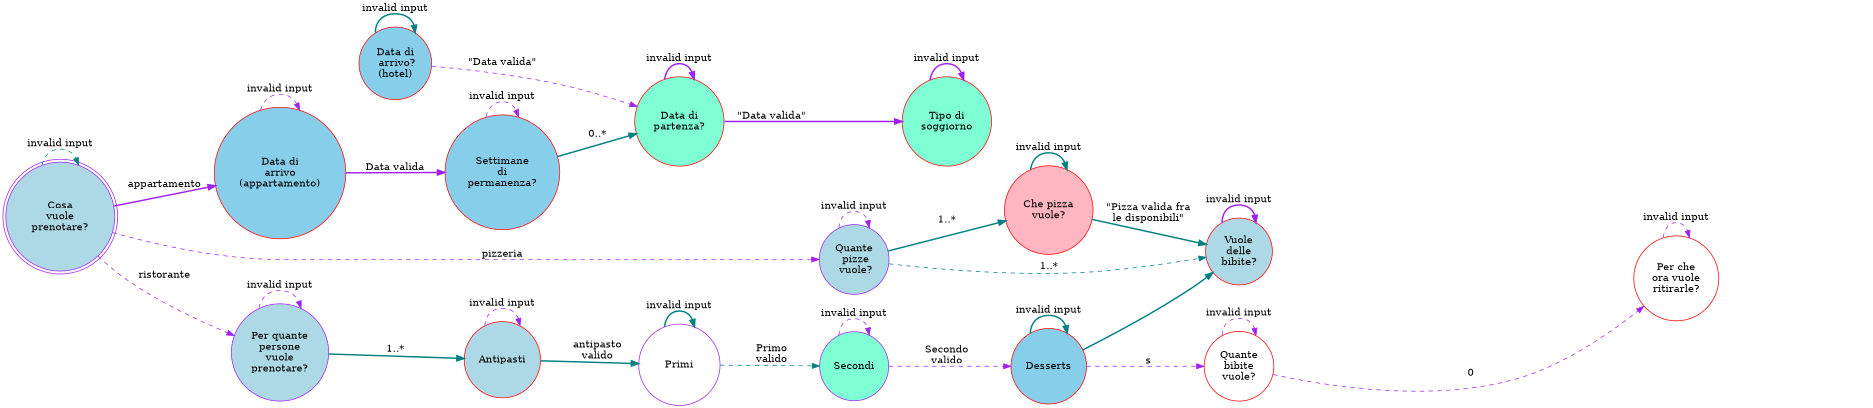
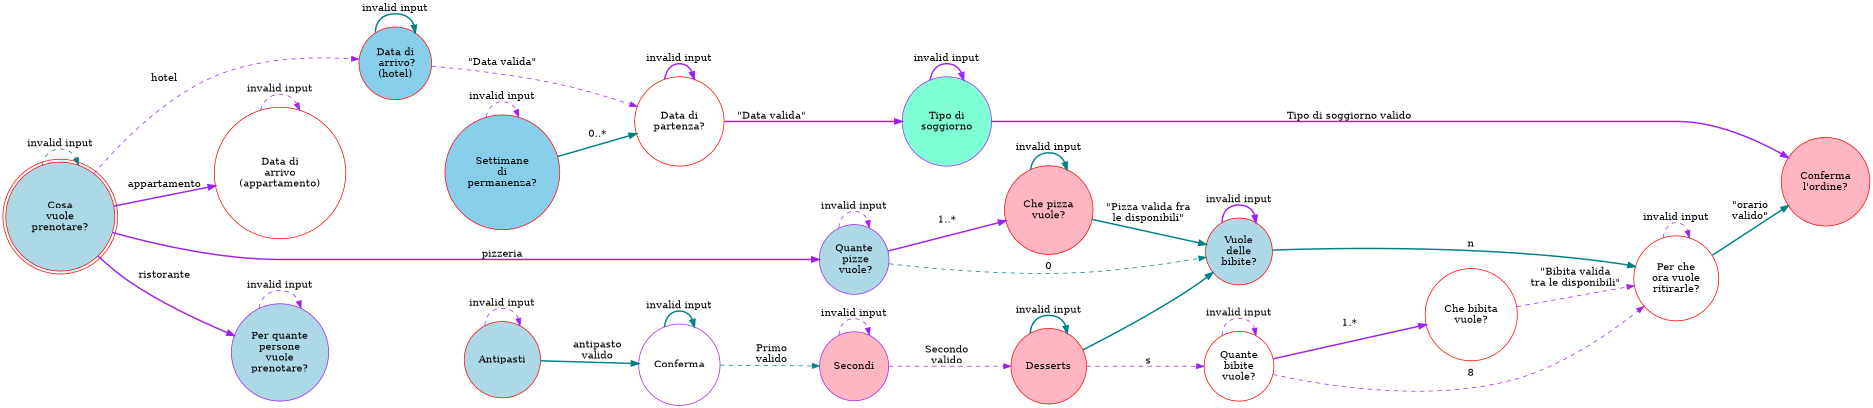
edge "Cosa vuole prenotare?" -> "Data di arrivo? (hotel)": added, label "hotel"
node "Data di partenza?": fillcolor aquamarine -> white
node "Tipo di soggiorno": color red -> purple
node "Data di arrivo (appartamento)": fillcolor skyblue -> white
edge "Data di arrivo (appartamento)" -> "Settimane di permanenza?": removed, label "Data valida"
node "Conferma l'ordine?": added
node "Cosa vuole prenotare?": color purple -> red
edge "Quante pizze vuole?" -> "Che pizza vuole?": color teal -> purple
edge "Vuole delle bibite?" -> "Per che ora vuole ritirarle?": added, label "n"
edge "Cosa vuole prenotare?" -> "Quante pizze vuole?": style dashed -> bold
edge "Quante pizze vuole?" -> "Vuole delle bibite?": label "1..*" -> "0"
edge "Cosa vuole prenotare?" -> "Per quante persone vuole prenotare?": style dashed -> bold
node "Che bibita vuole?": added
edge "Per quante persone vuole prenotare?" -> "Antipasti": removed, label "1..*"
node "Primi": label "Primi" -> "Conferma"
node "Secondi": fillcolor aquamarine -> lightpink
node "Desserts": fillcolor skyblue -> lightpink
edge "Quante bibite vuole?" -> "Per che ora vuole ritirarle?": label "0" -> "8"
